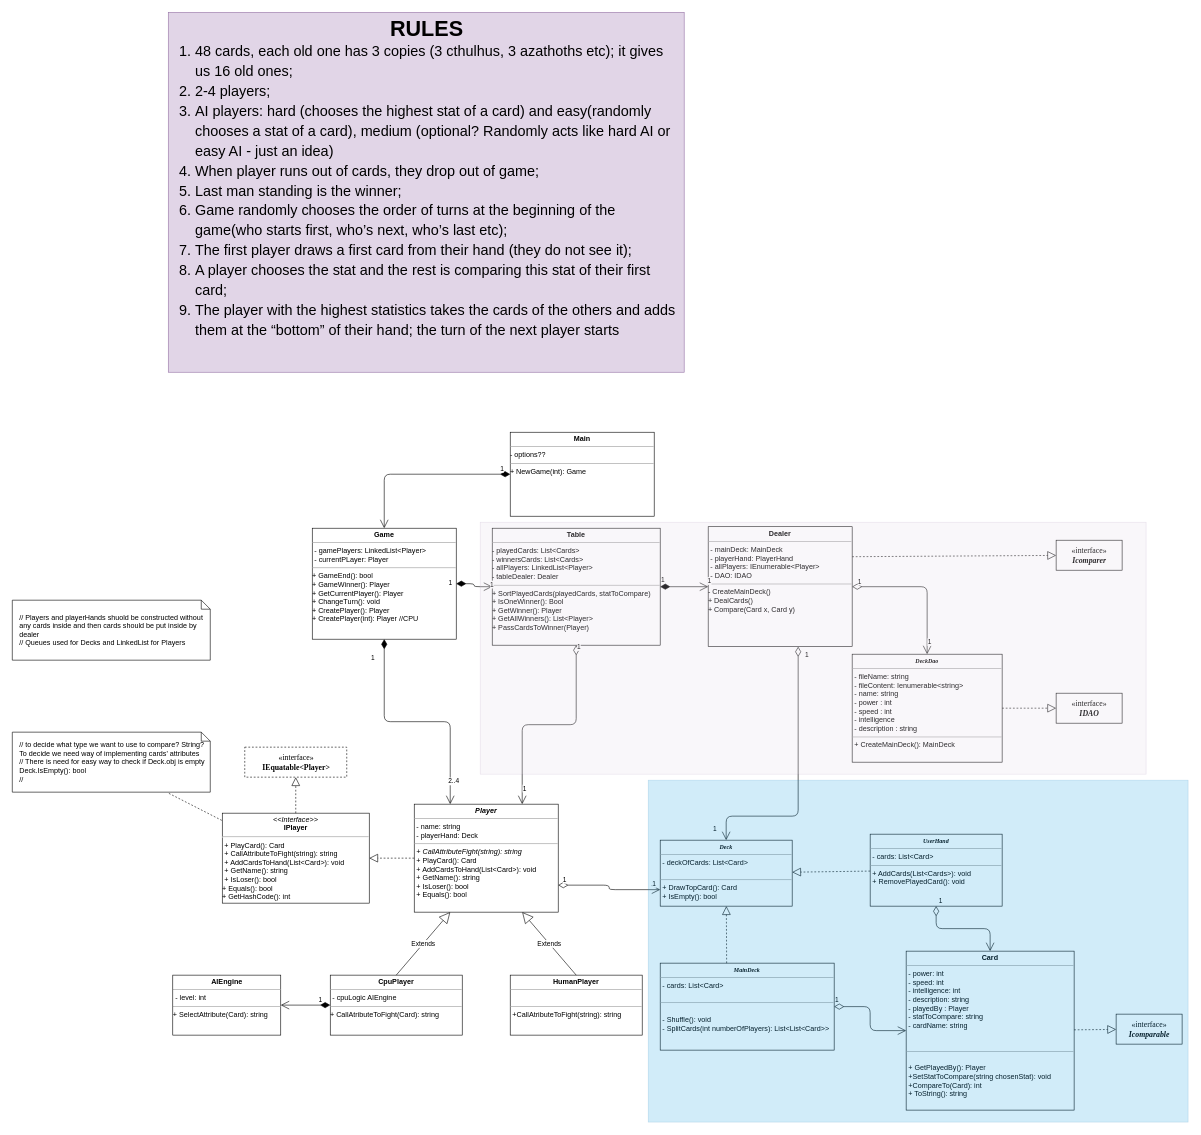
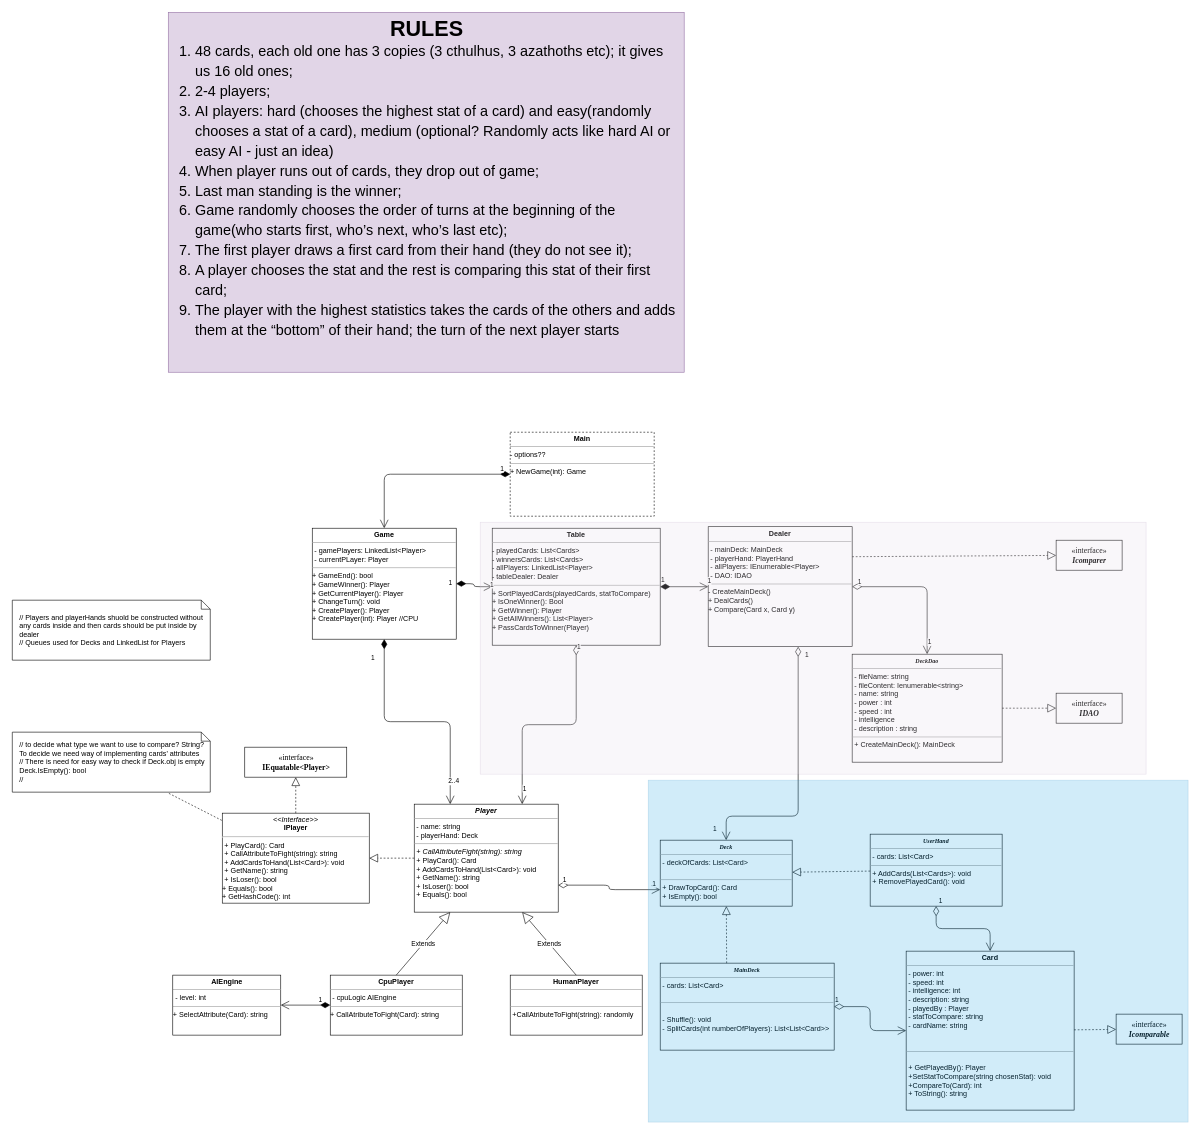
node "Main - options?? + NewGame(int): Game": style solid -> dashed
node "«interface» IEquatable<Player>": style dashed -> solid
node "HumanPlayer +CallAtributeToFight(string): string": label "HumanPlayer +CallAtributeToFight(string): string" -> "HumanPlayer +CallAtributeToFight(string): randomly"
